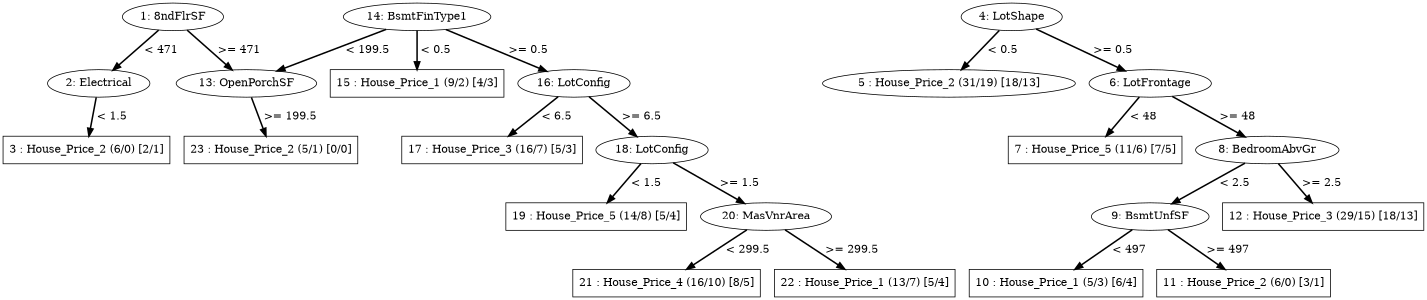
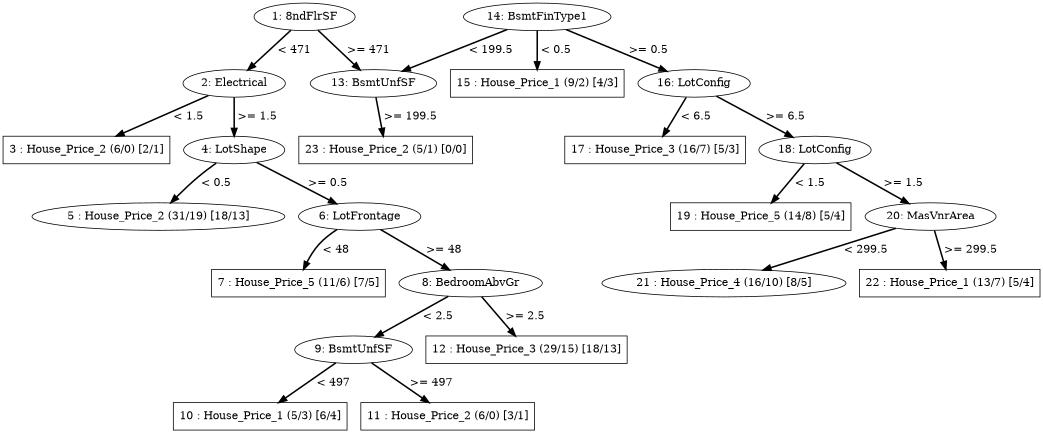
node "13: OpenPorchSF": label "13: OpenPorchSF" -> "13: BsmtUnfSF"
edge "2: Electrical" -> "4: LotShape": added, label ">= 1.5"
node "21 : House_Price_4 (16/10) [8/5]": shape box -> ellipse
